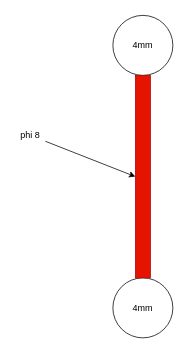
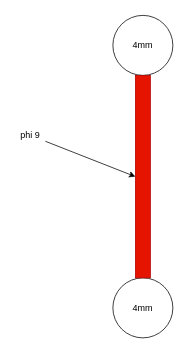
node "phi 8": label "phi 8" -> "phi 9"
